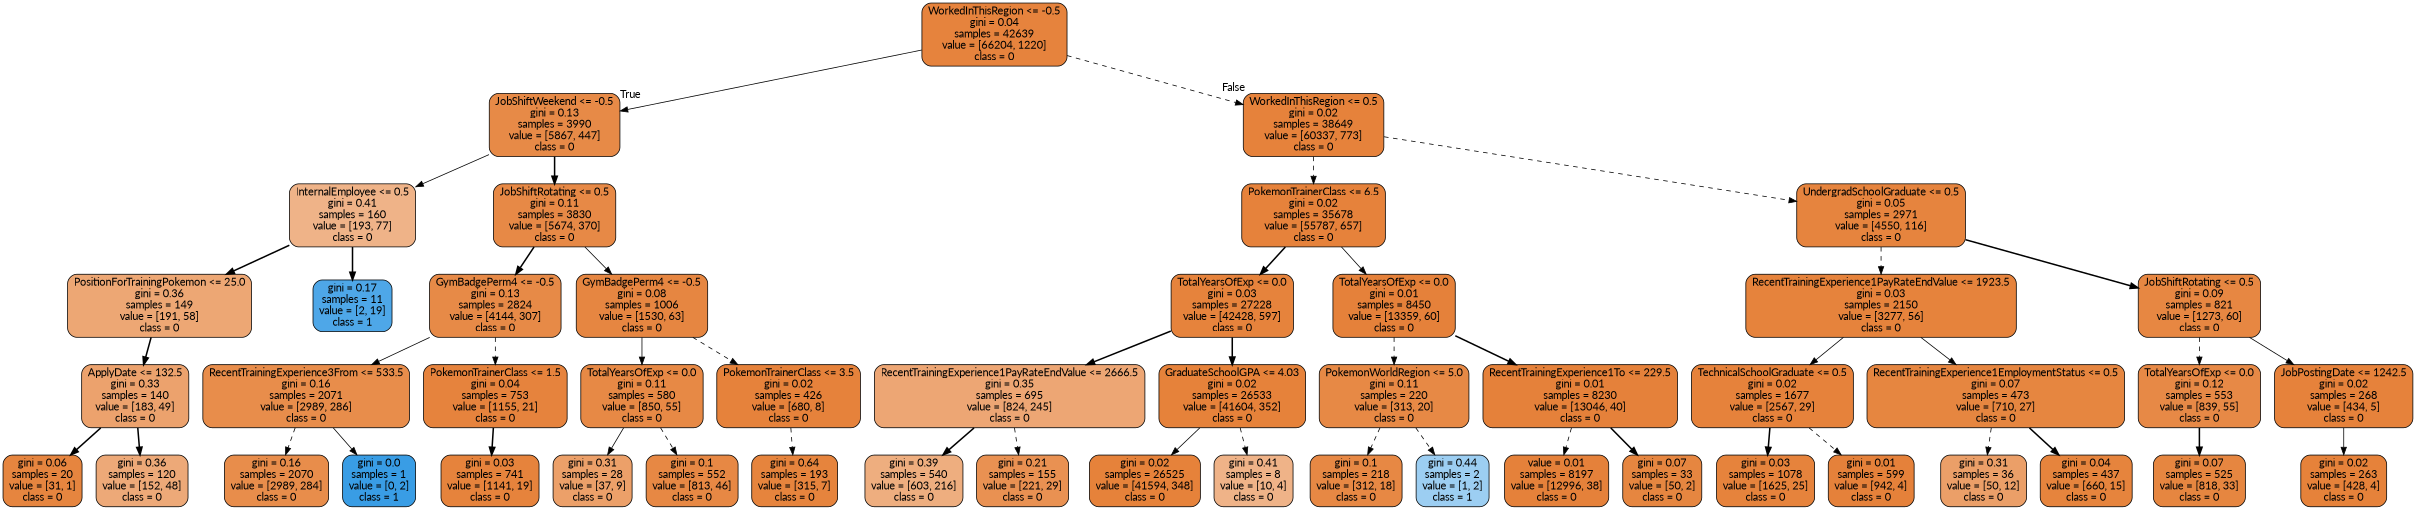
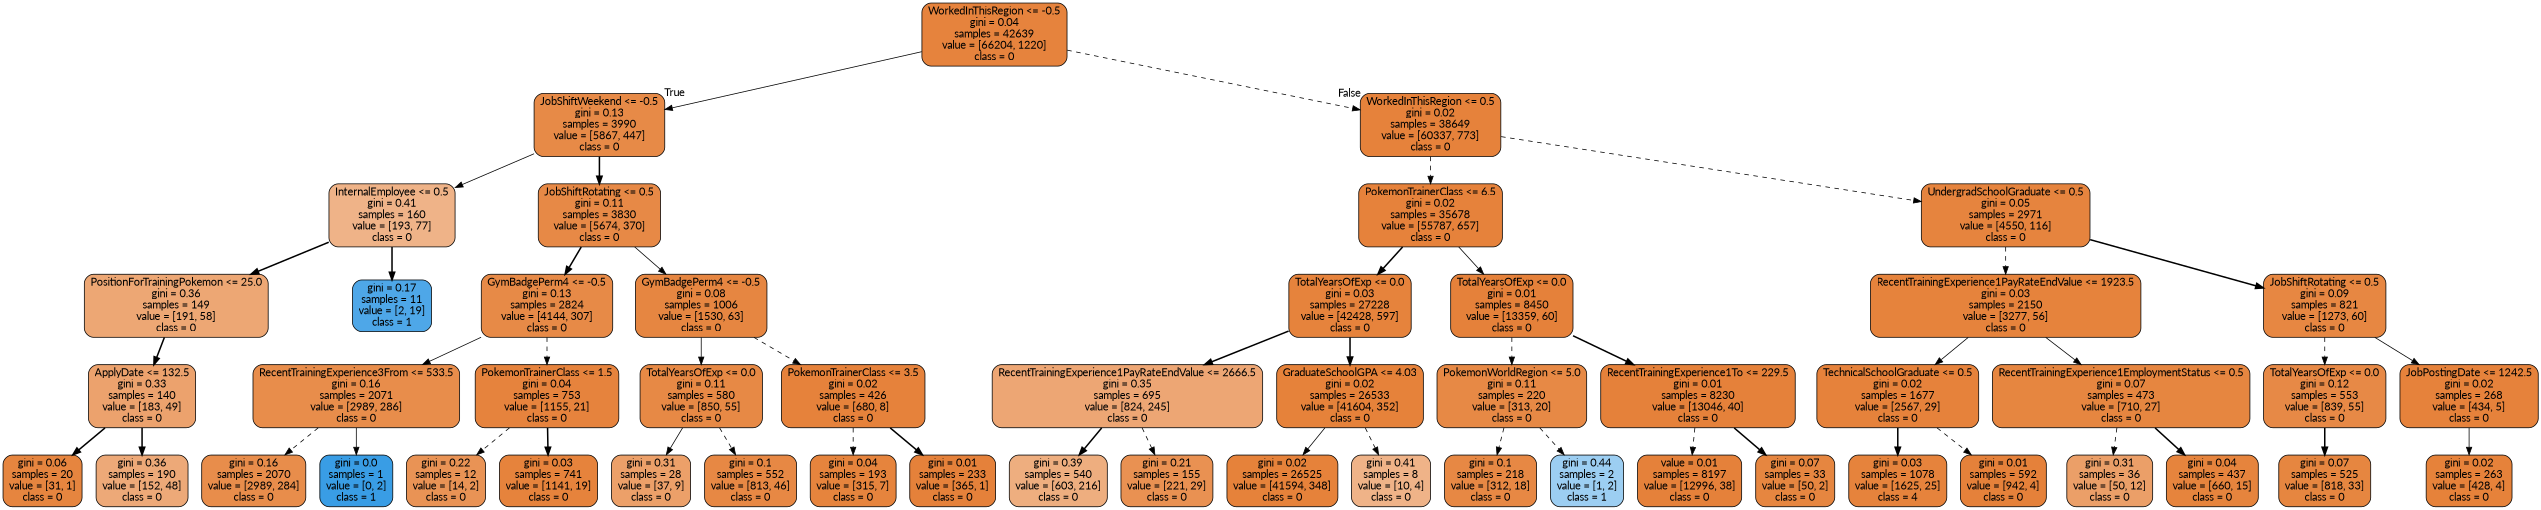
node "gini = 0.36 samples = 120 value = [152, 48] class = 0": label "gini = 0.36 samples = 120 value = [152, 48] class = 0" -> "gini = 0.36 samples = 190 value = [152, 48] class = 0"
node "gini = 0.22 samples = 12 value = [14, 2] class = 0": added
node "gini = 0.64 samples = 193 value = [315, 7] class = 0": label "gini = 0.64 samples = 193 value = [315, 7] class = 0" -> "gini = 0.04 samples = 193 value = [315, 7] class = 0"
node "gini = 0.01 samples = 233 value = [365, 1] class = 0": added
node "gini = 0.03 samples = 1078 value = [1625, 25] class = 0": label "gini = 0.03 samples = 1078 value = [1625, 25] class = 0" -> "gini = 0.03 samples = 1078 value = [1625, 25] class = 4"
node "gini = 0.01 samples = 599 value = [942, 4] class = 0": label "gini = 0.01 samples = 599 value = [942, 4] class = 0" -> "gini = 0.01 samples = 592 value = [942, 4] class = 0"
